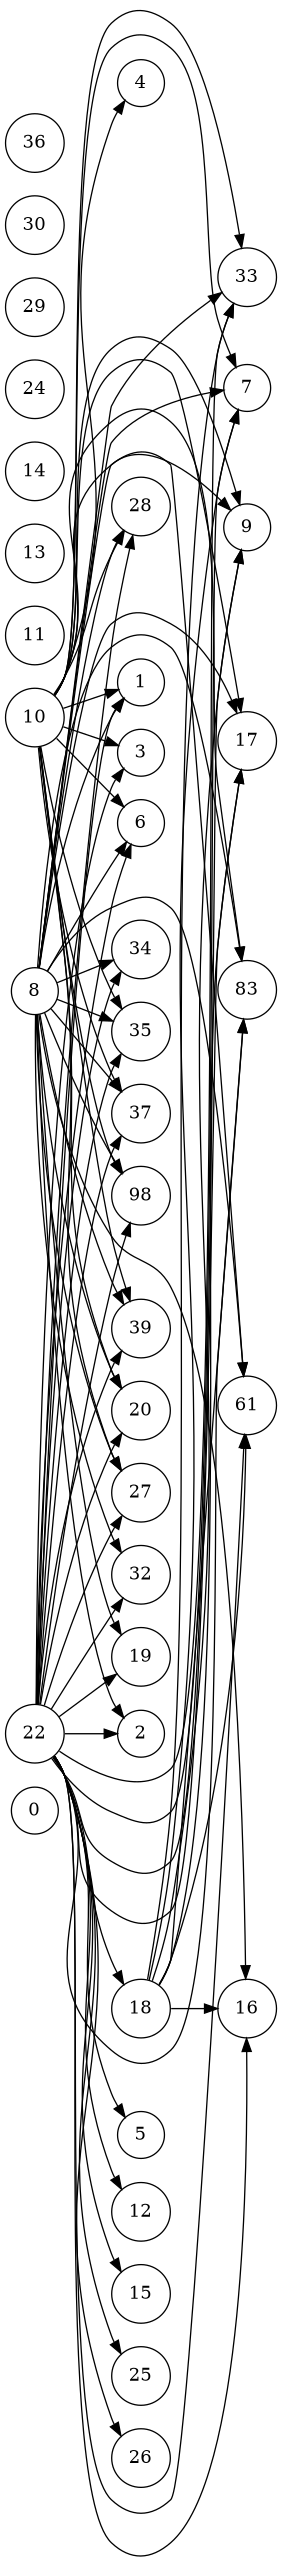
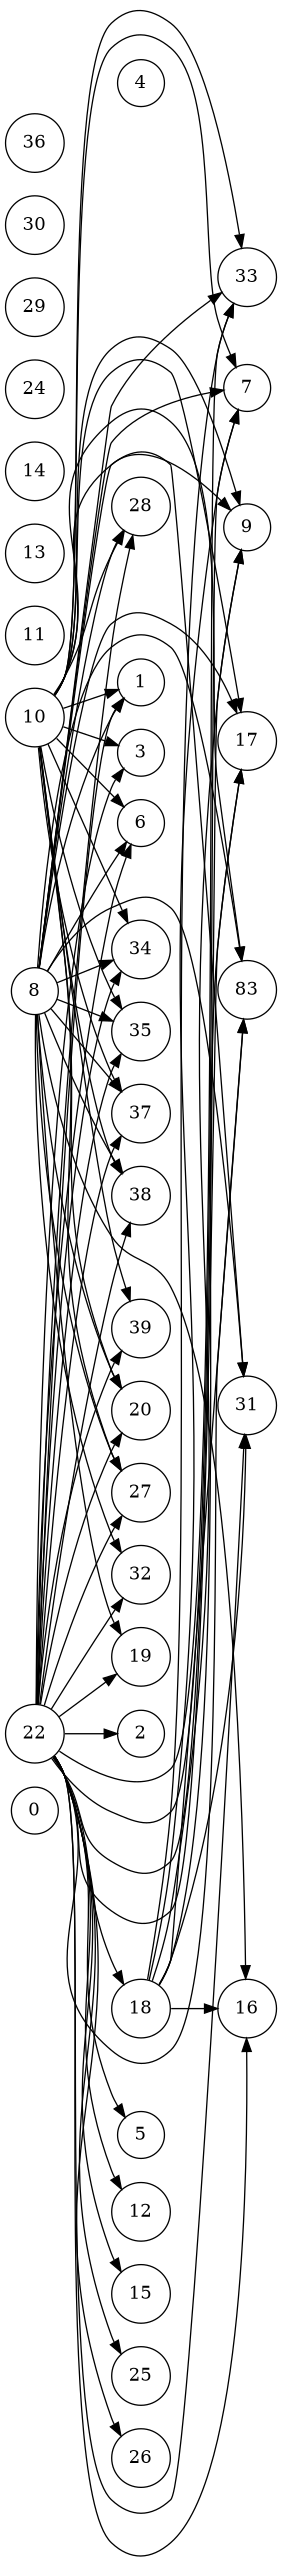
edge "10" -> "4": now "10" -> "34"
edge "8" -> "39": removed
node "98": label "98" -> "38"
edge "8" -> "2": removed
node "61": label "61" -> "31"
